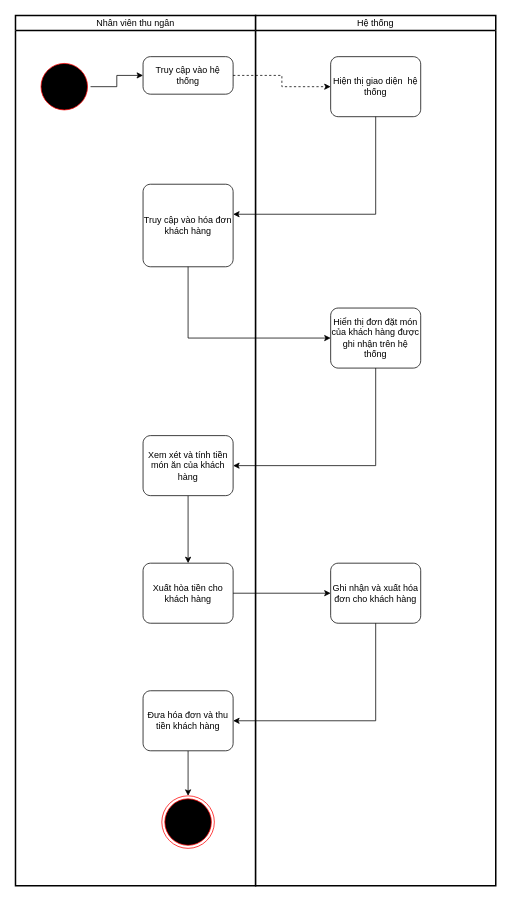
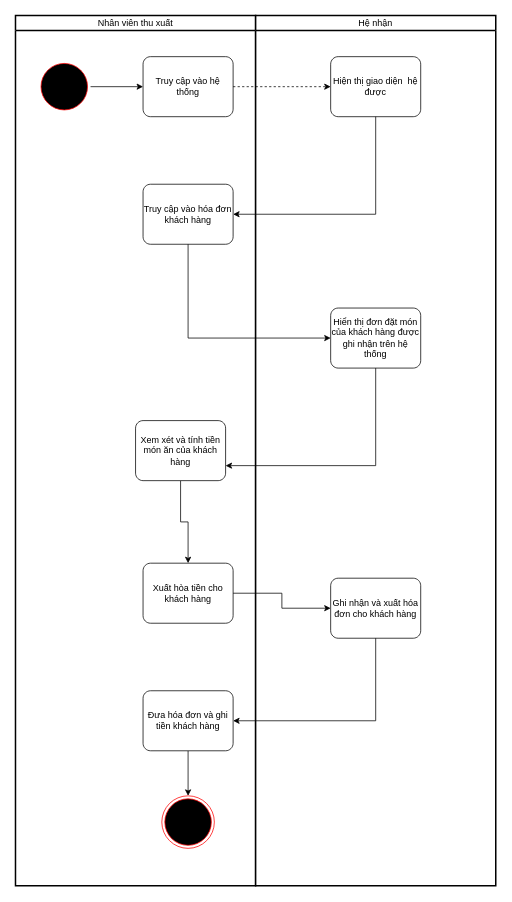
node "Nhân viên thu ngân": label "Nhân viên thu ngân" -> "Nhân viên thu xuất"
node "Hệ thống": label "Hệ thống" -> "Hệ nhận"
node "Truy cập vào hệ thống": size 90x38 -> 90x60
node "Hiện thị giao diện hệ thống": label "Hiện thị giao diện hệ thống" -> "Hiện thị giao diện hệ được"
node "Truy cập vào hóa đơn khách hàng": size 90x83 -> 90x60
node "Xem xét và tính tiền món ăn của khách hàng": moved (188, 465) -> (180, 450)
node "Ghi nhận và xuất hóa đơn cho khách hàng": moved (375, 593) -> (375, 608)
node "Đưa hóa đơn và thu tiền khách hàng": label "Đưa hóa đơn và thu tiền khách hàng" -> "Đưa hóa đơn và ghi tiền khách hàng"
